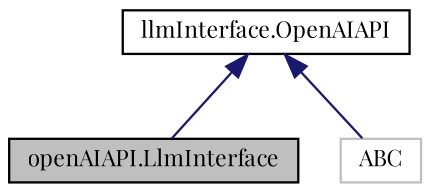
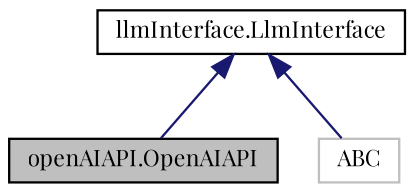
node "llmInterface.OpenAIAPI": label "llmInterface.OpenAIAPI" -> "llmInterface.LlmInterface"
node "openAIAPI.LlmInterface": label "openAIAPI.LlmInterface" -> "openAIAPI.OpenAIAPI"
